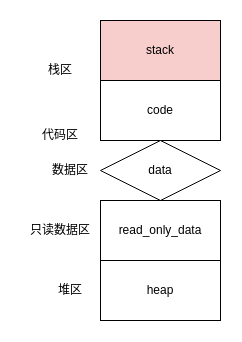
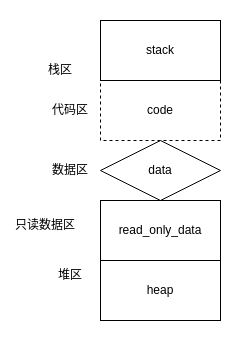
node "stack": fillcolor #f8cecc -> #ffffff
node "code": style solid -> dashed
node "代码区": moved (61, 136) -> (71, 111)
node "只读数据区": moved (61, 231) -> (46, 226)
node "堆区": moved (71, 291) -> (71, 276)
